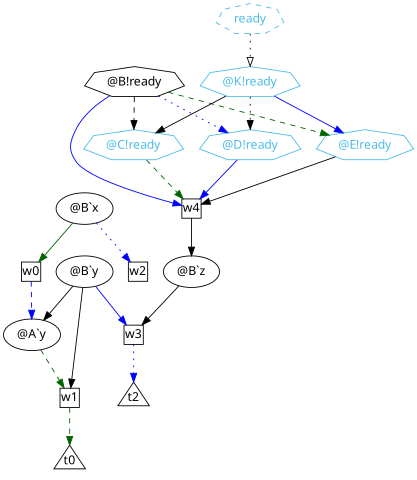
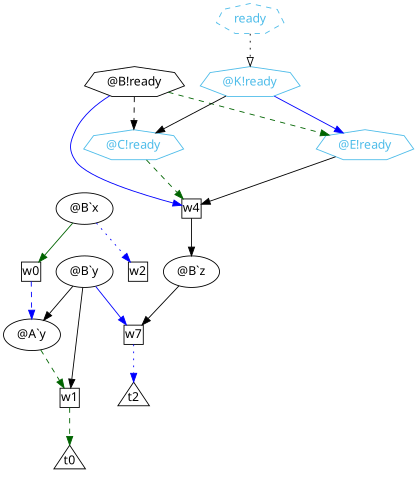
node "@D!ready": removed
node "w3": label "w3" -> "w7"
